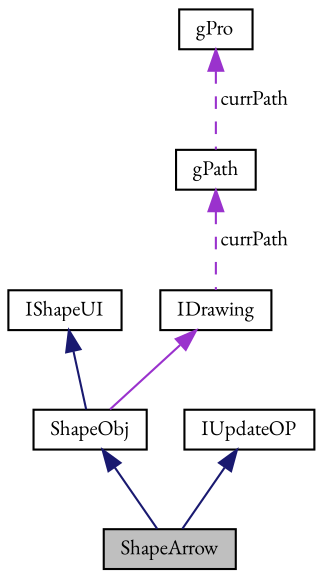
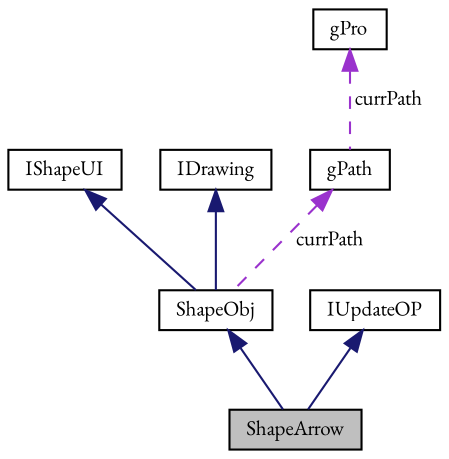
edge "IDrawing" -> "gPath": now "ShapeObj" -> "gPath"
edge "ShapeObj" -> "IDrawing": color darkorchid3 -> midnightblue
